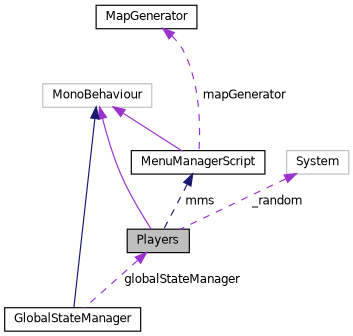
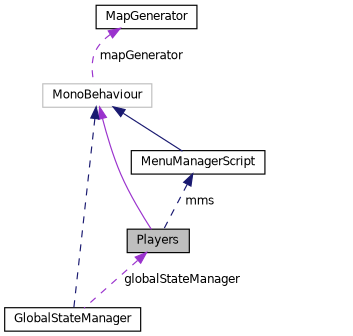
edge "MenuManagerScript" -> "MapGenerator": now "MonoBehaviour" -> "MapGenerator"
edge "MenuManagerScript" -> "MonoBehaviour": color darkorchid3 -> midnightblue
node "System": removed
edge "GlobalStateManager" -> "MonoBehaviour": style solid -> dashed
